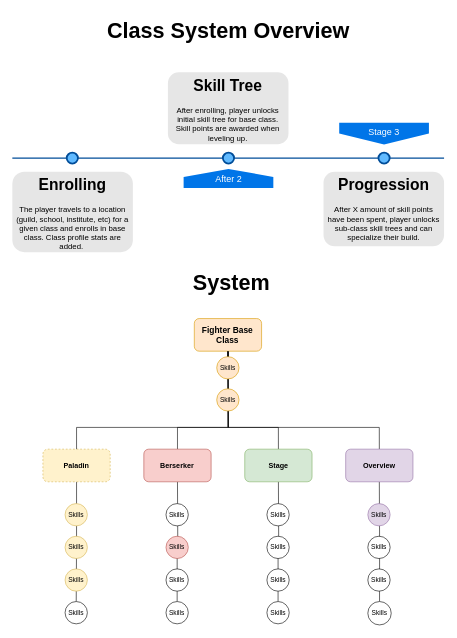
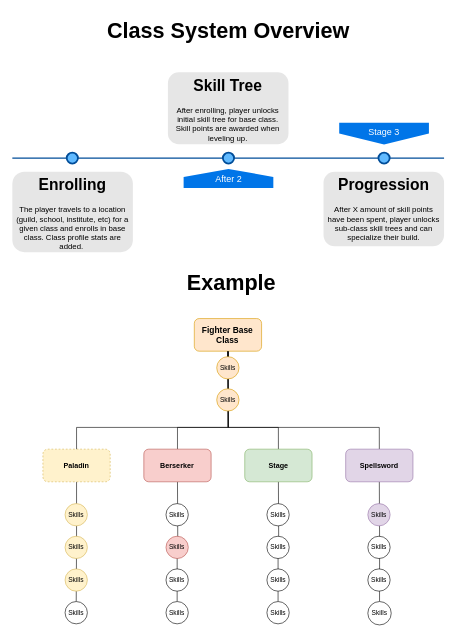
node "System": label "System" -> "Example"
node "Overview": label "Overview" -> "Spellsword"
